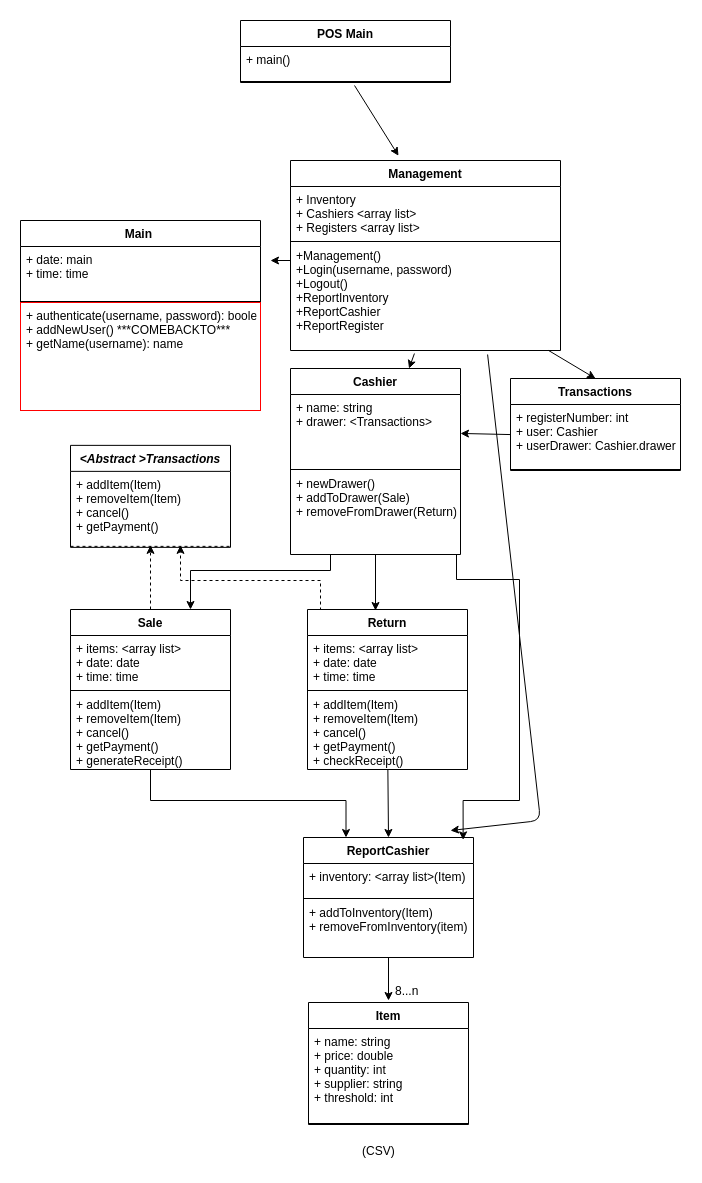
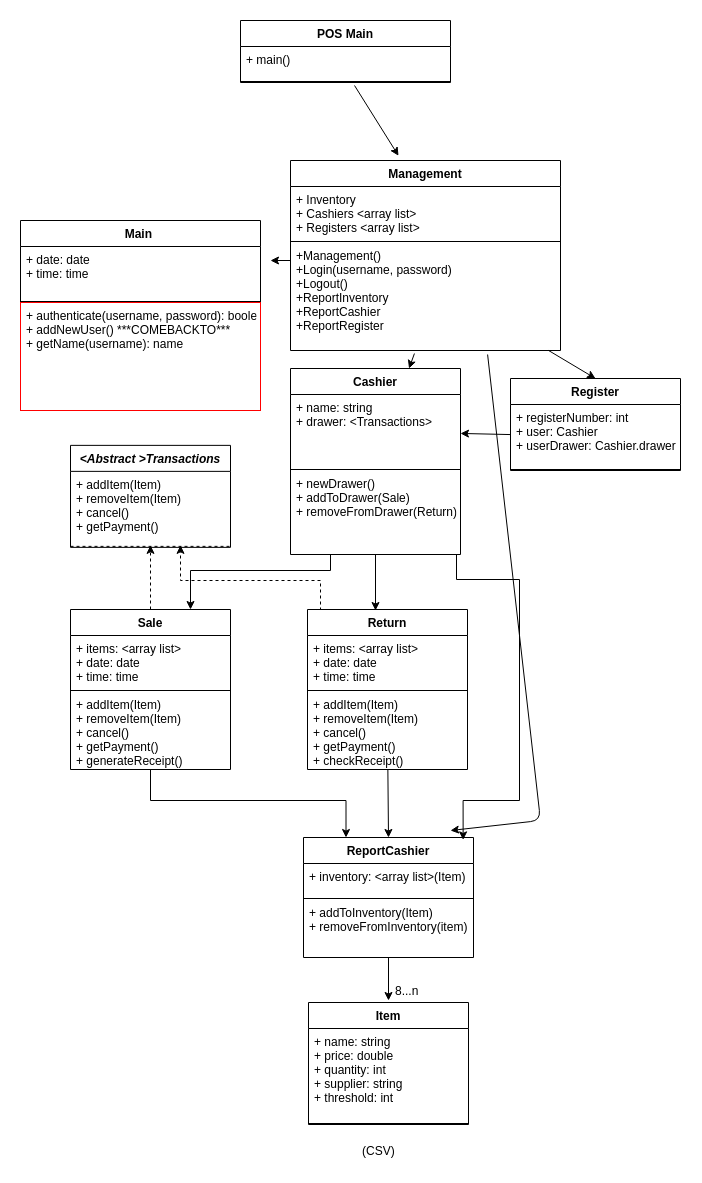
node "+ date: main + time: time": label "+ date: main + time: time" -> "+ date: date + time: time"
node "Transactions": label "Transactions" -> "Register"
